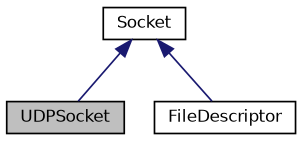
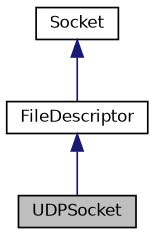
edge "UDPSocket" -> "Socket": now "UDPSocket" -> "FileDescriptor"
